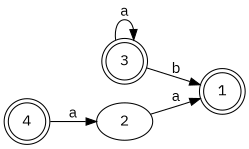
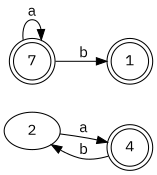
node "3": label "3" -> "7"
edge "2" -> "1": now "2" -> "4"
edge "4" -> "2": label "a" -> "b"
